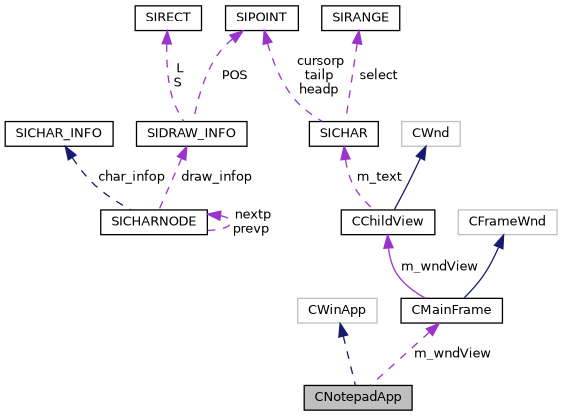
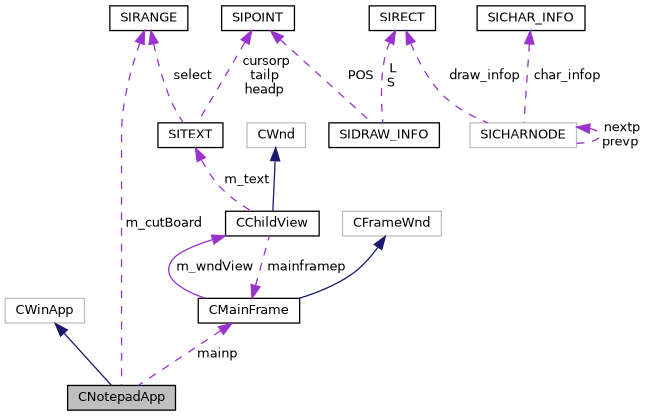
node "SICHAR": label "SICHAR" -> "SITEXT"
edge "SICHARNODE" -> "SIDRAW_INFO": now "SICHARNODE" -> "SIRECT"
edge "SICHARNODE" -> "SICHAR_INFO": color midnightblue -> darkorchid3
edge "CNotepadApp" -> "SIRANGE": added, label "m_cutBoard"
node "SICHARNODE": color black -> grey75
edge "CChildView" -> "CMainFrame": added, label "mainframep"
edge "CNotepadApp" -> "CMainFrame": label " m_wndView" -> " mainp"
edge "CNotepadApp" -> "CWinApp": style dashed -> solid
